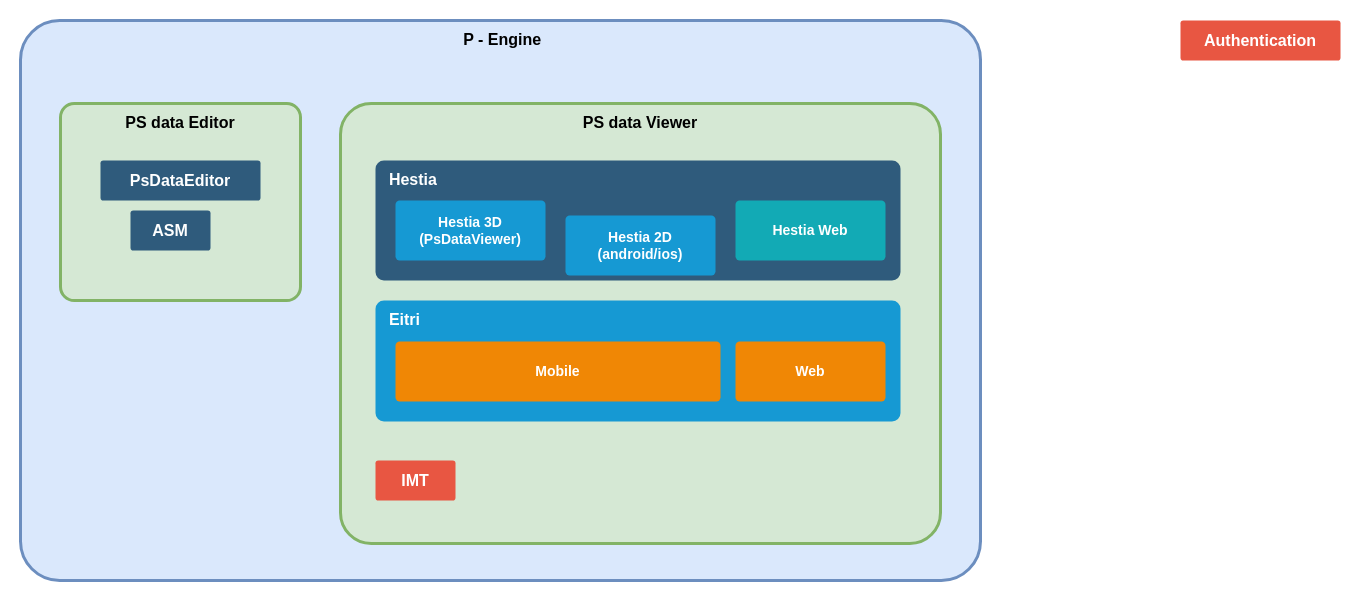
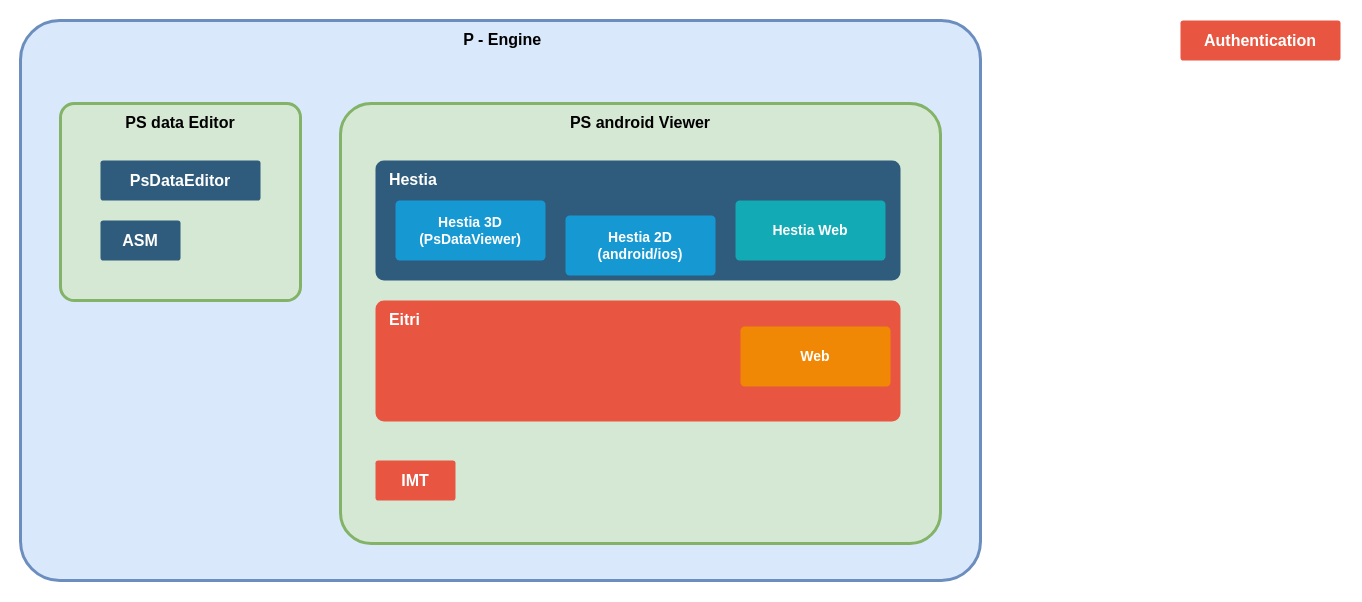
node "PS data Viewer": label "PS data Viewer" -> "PS android Viewer"
node "ASM": moved (171, 231) -> (141, 241)
node "Eitri": fillcolor #1699d3 -> #e85642
node "Mobile": removed
node "Web": moved (811, 372) -> (816, 357)
